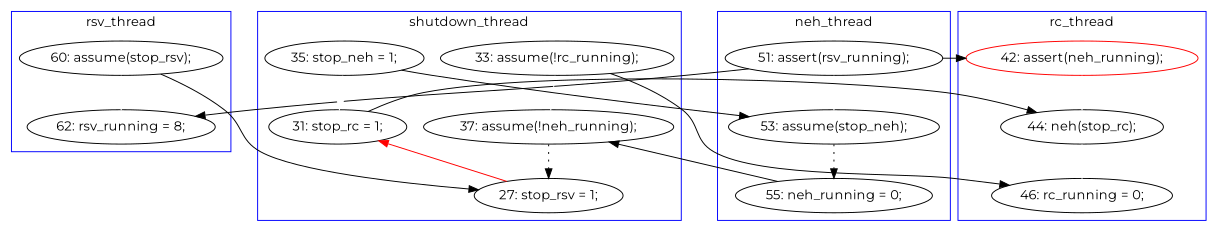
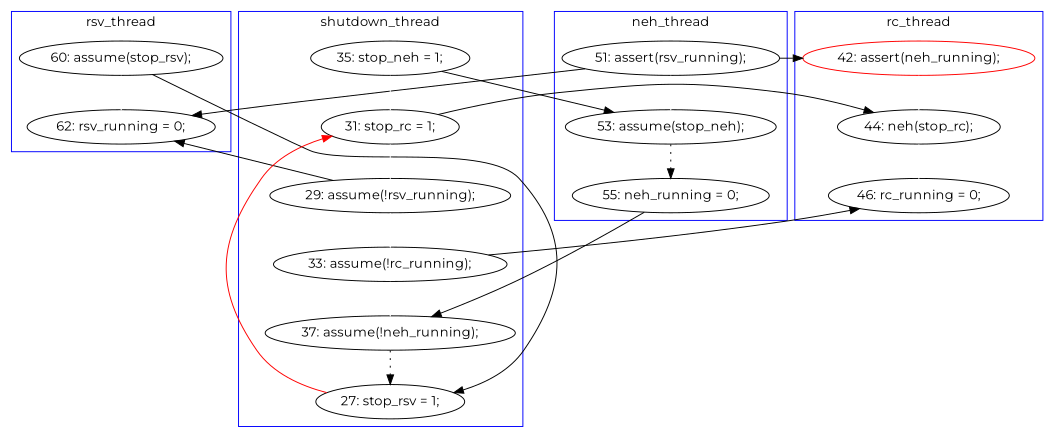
node "62: rsv_running = 8;": label "62: rsv_running = 8;" -> "62: rsv_running = 0;"
node "29: assume(!rsv_running);": added
